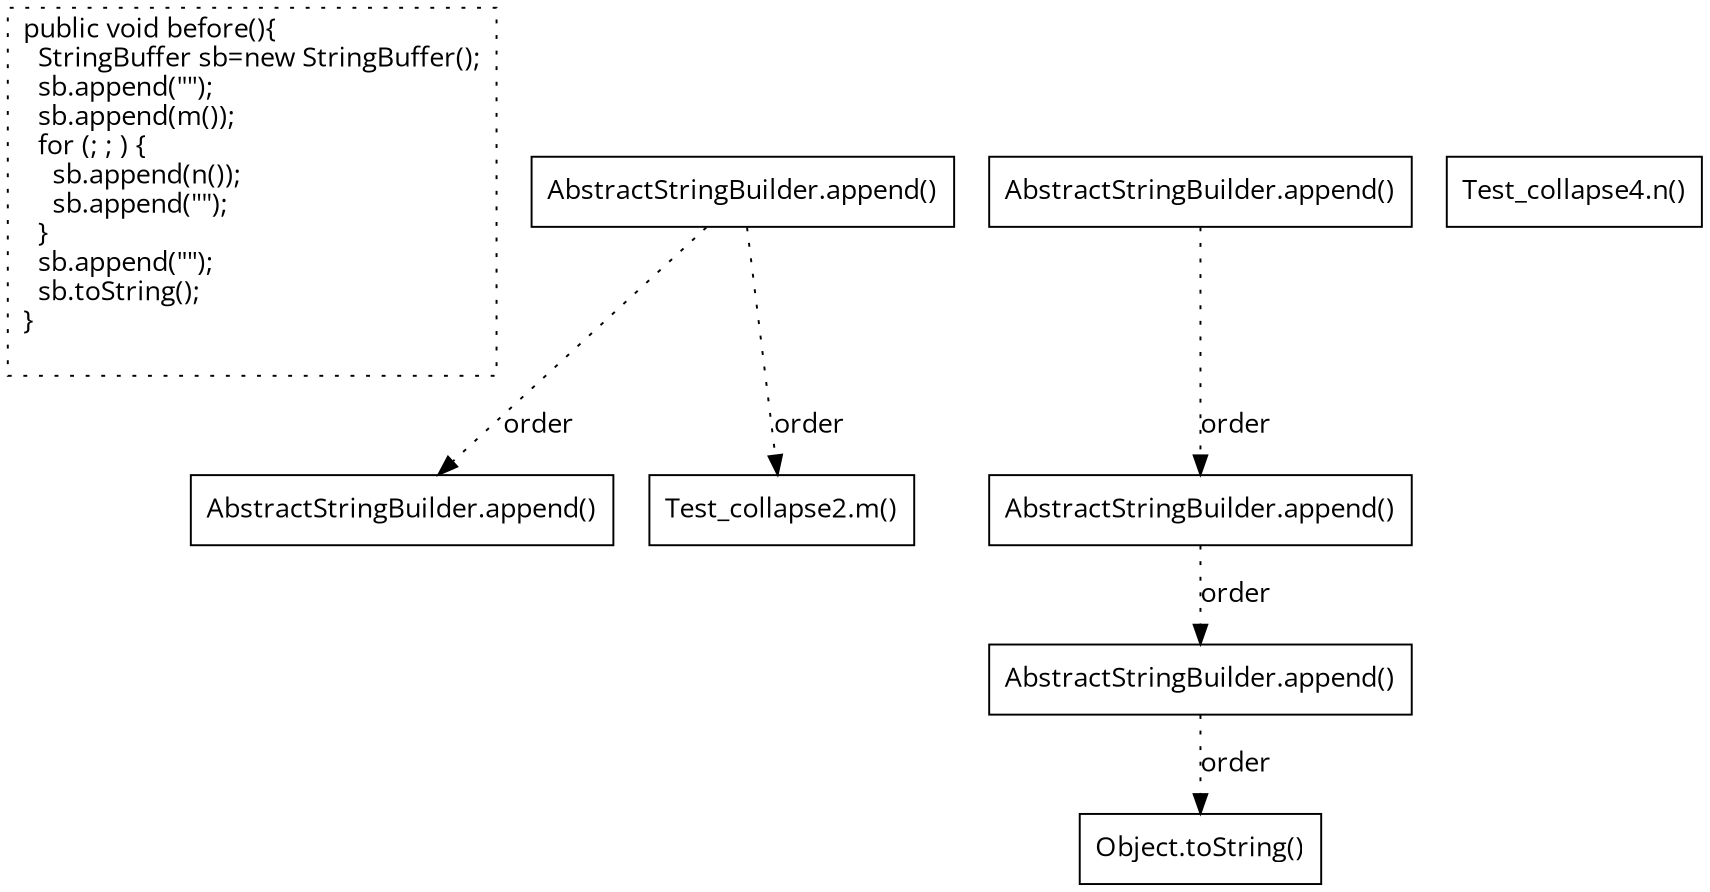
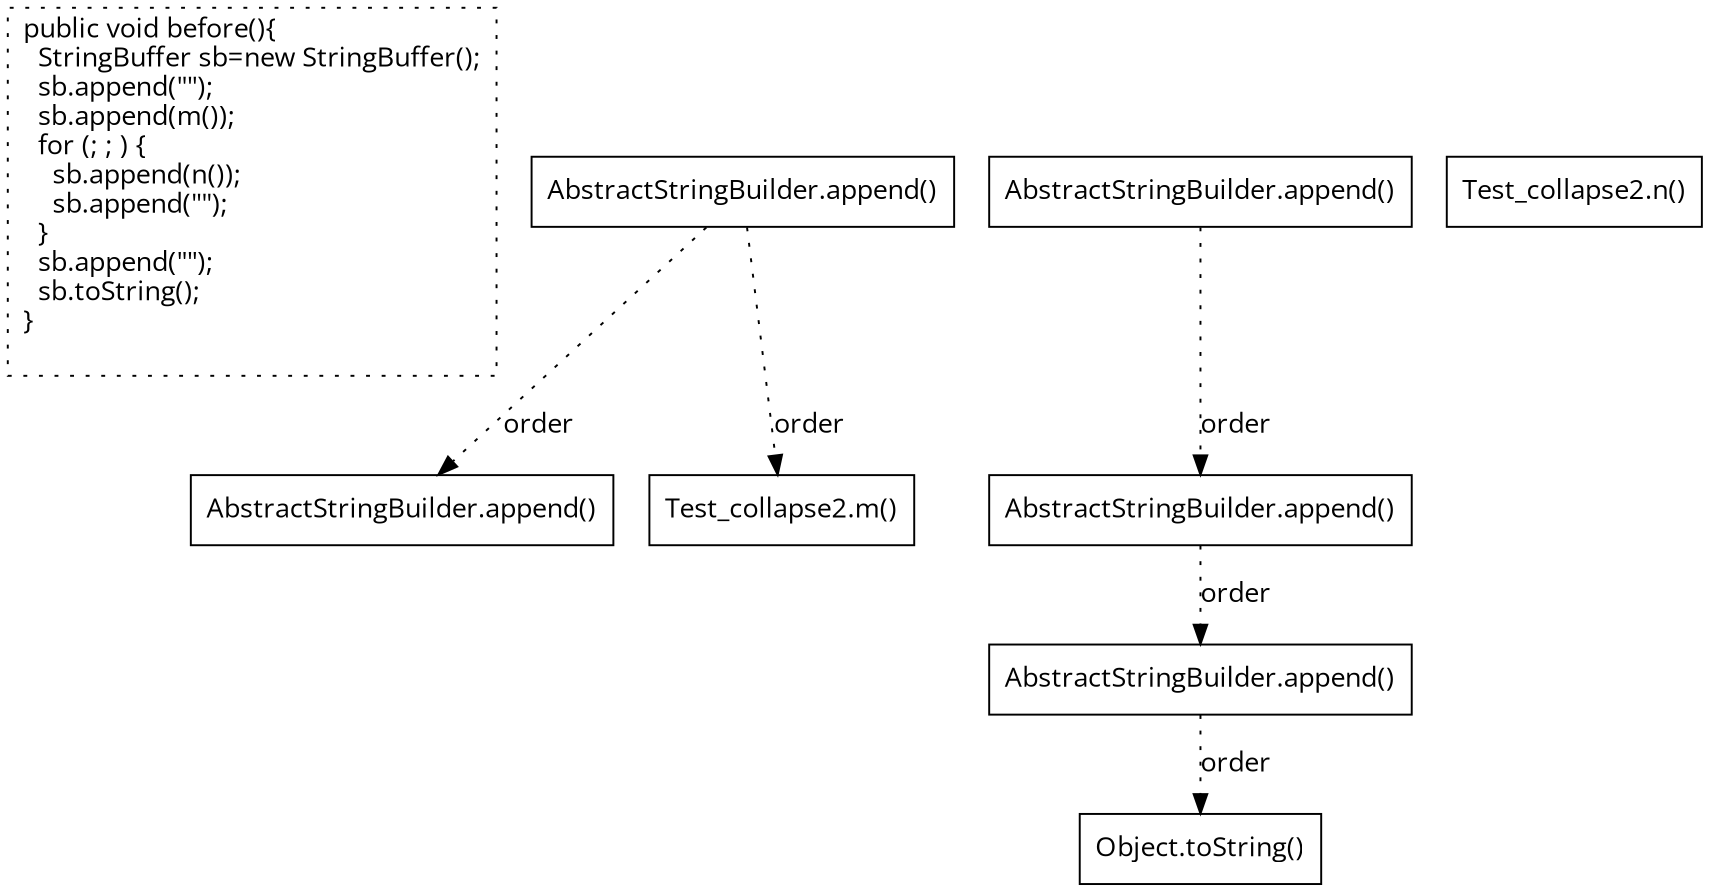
node "Test_collapse4.n()": label "Test_collapse4.n()" -> "Test_collapse2.n()"
